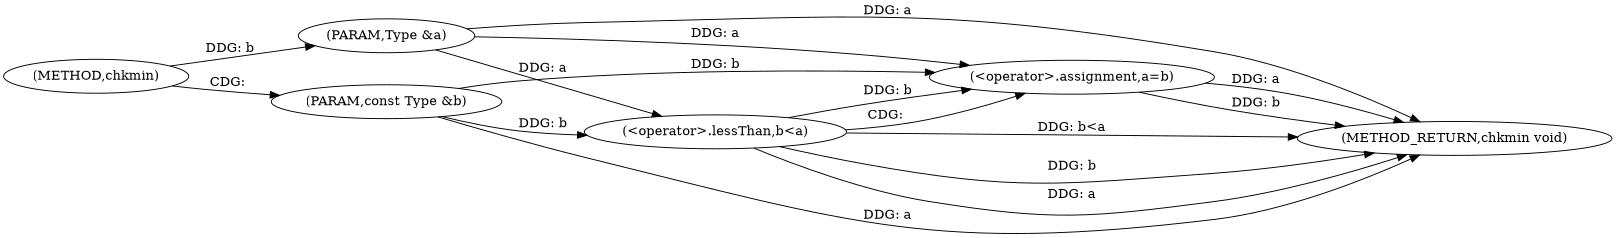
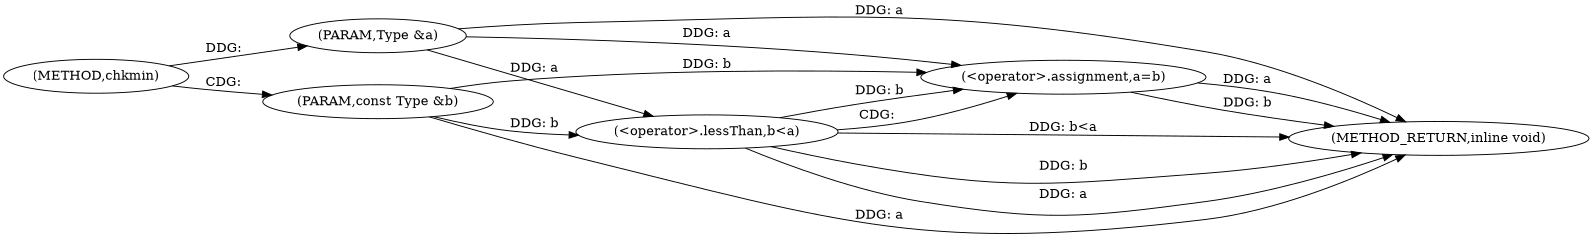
edge "(METHOD,chkmin)" -> "(PARAM,Type &a)": label "DDG: b" -> "DDG: "
node "(METHOD_RETURN,chkmin void)": label "(METHOD_RETURN,chkmin void)" -> "(METHOD_RETURN,inline void)"
